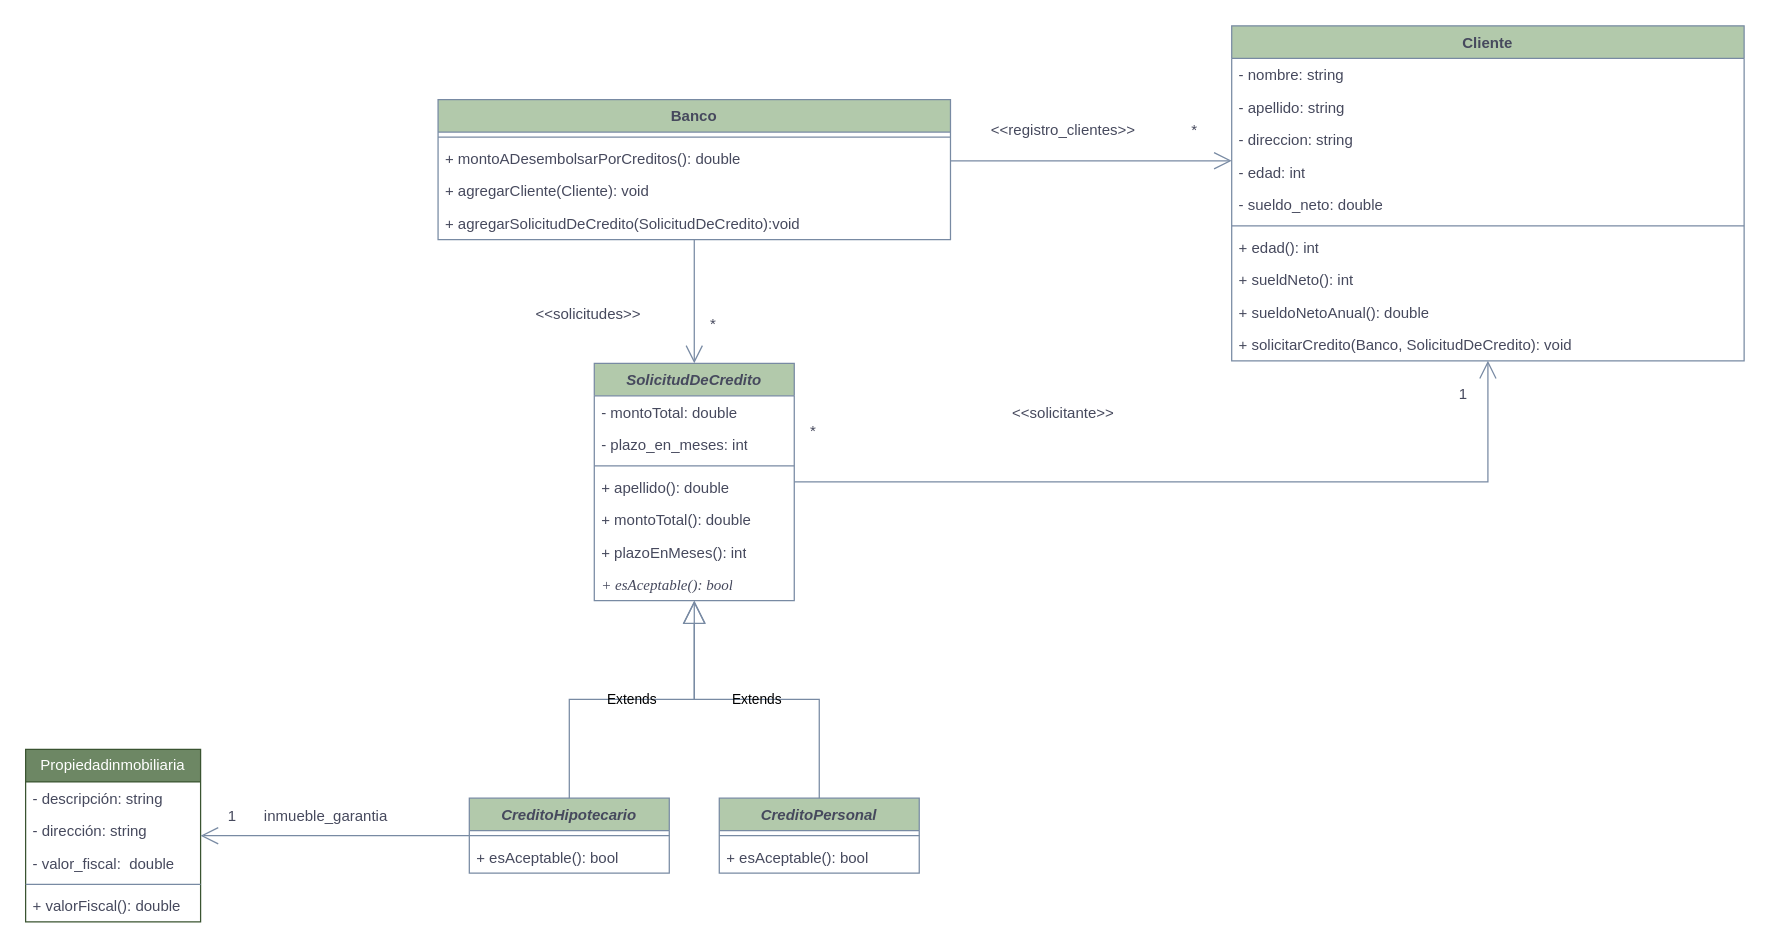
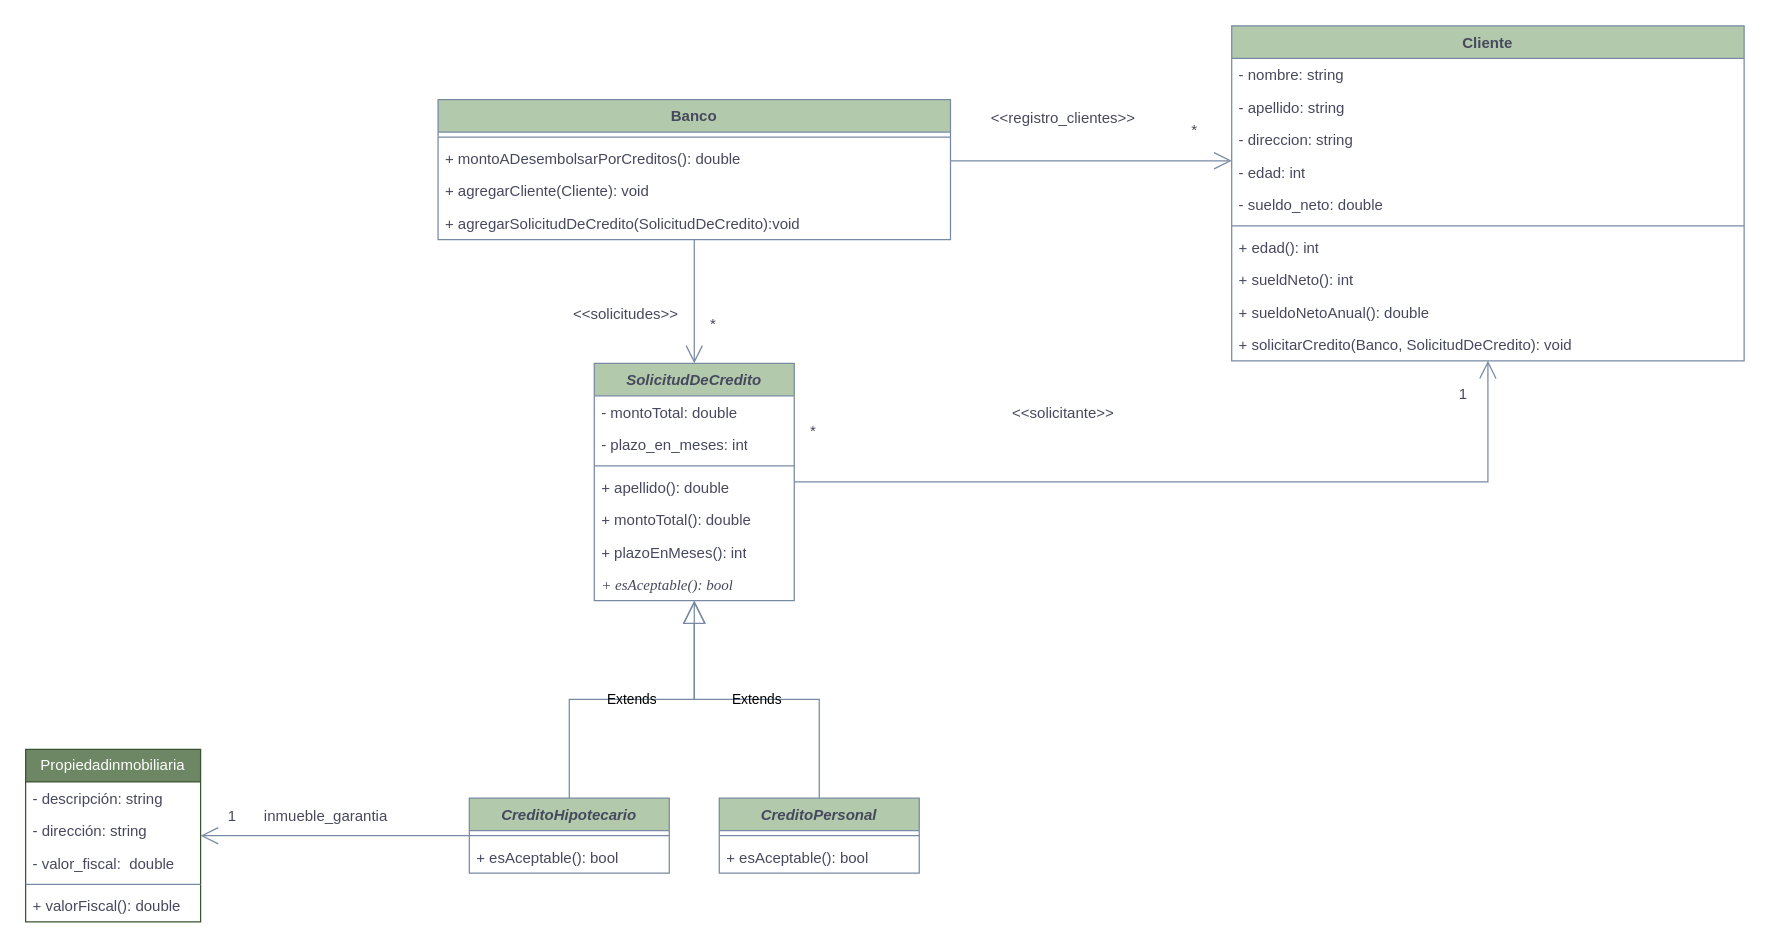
node "<<registro_clientes>>": moved (1063, 131) -> (1063, 118)
node "<<solicitudes>>": moved (588, 314) -> (626, 314)
